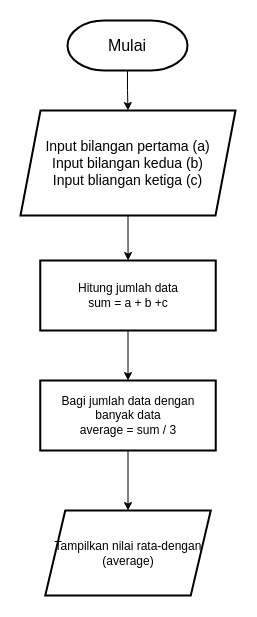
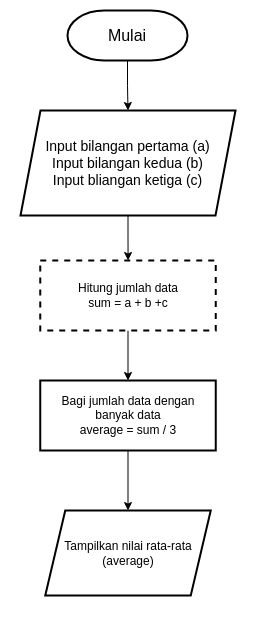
node "Mulai": moved (128, 46) -> (128, 36)
node "Hitung jumlah data sum = a + b +c": style solid -> dashed
node "Tampilkan nilai rata-dengan (average)": label "Tampilkan nilai rata-dengan (average)" -> "Tampilkan nilai rata-rata (average)"
